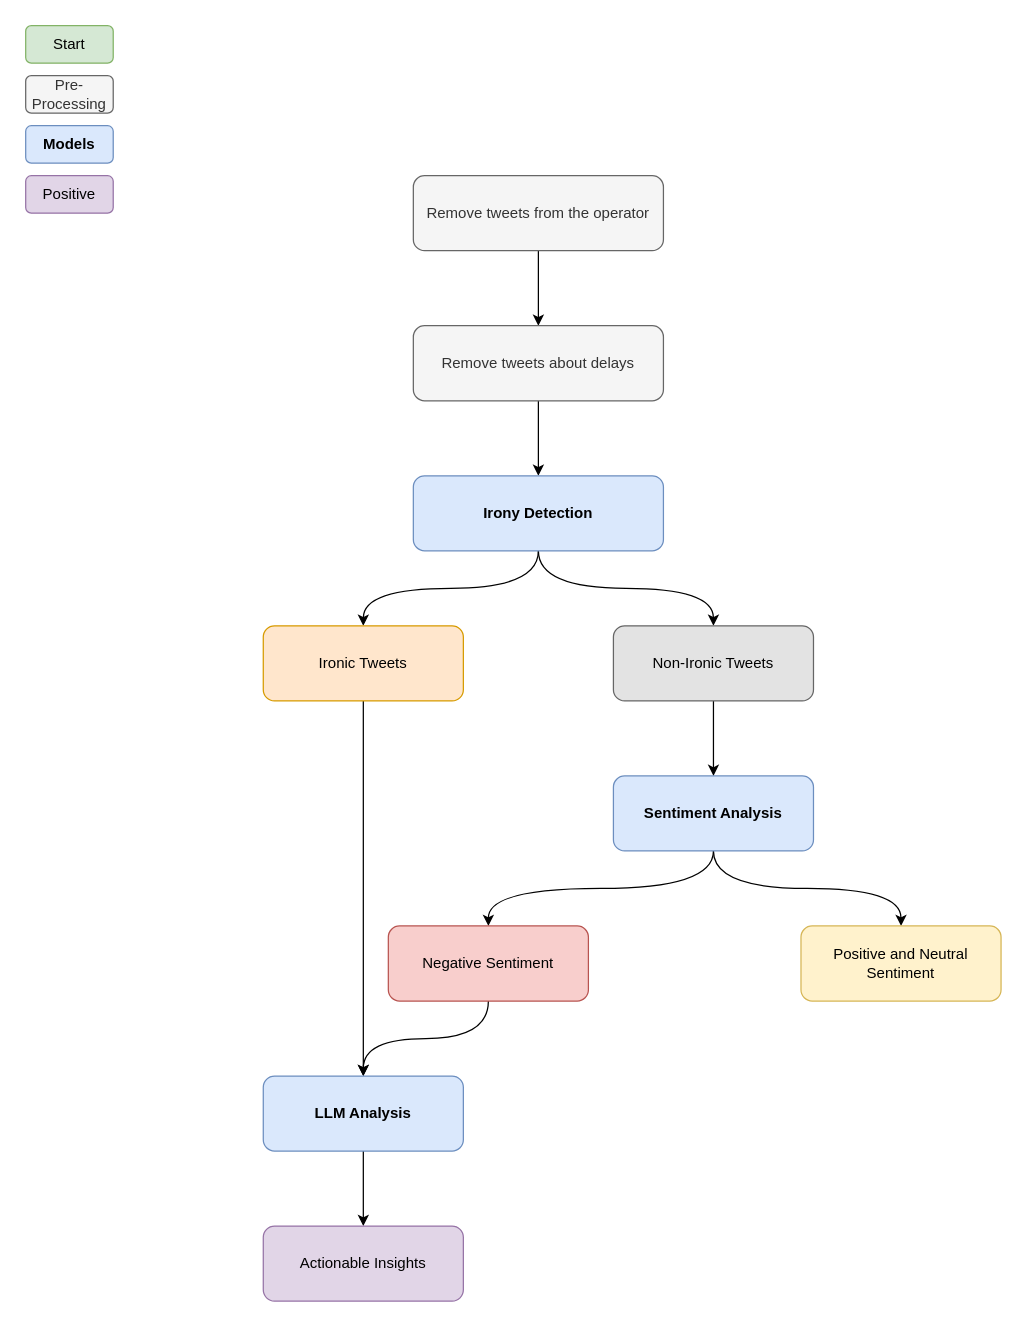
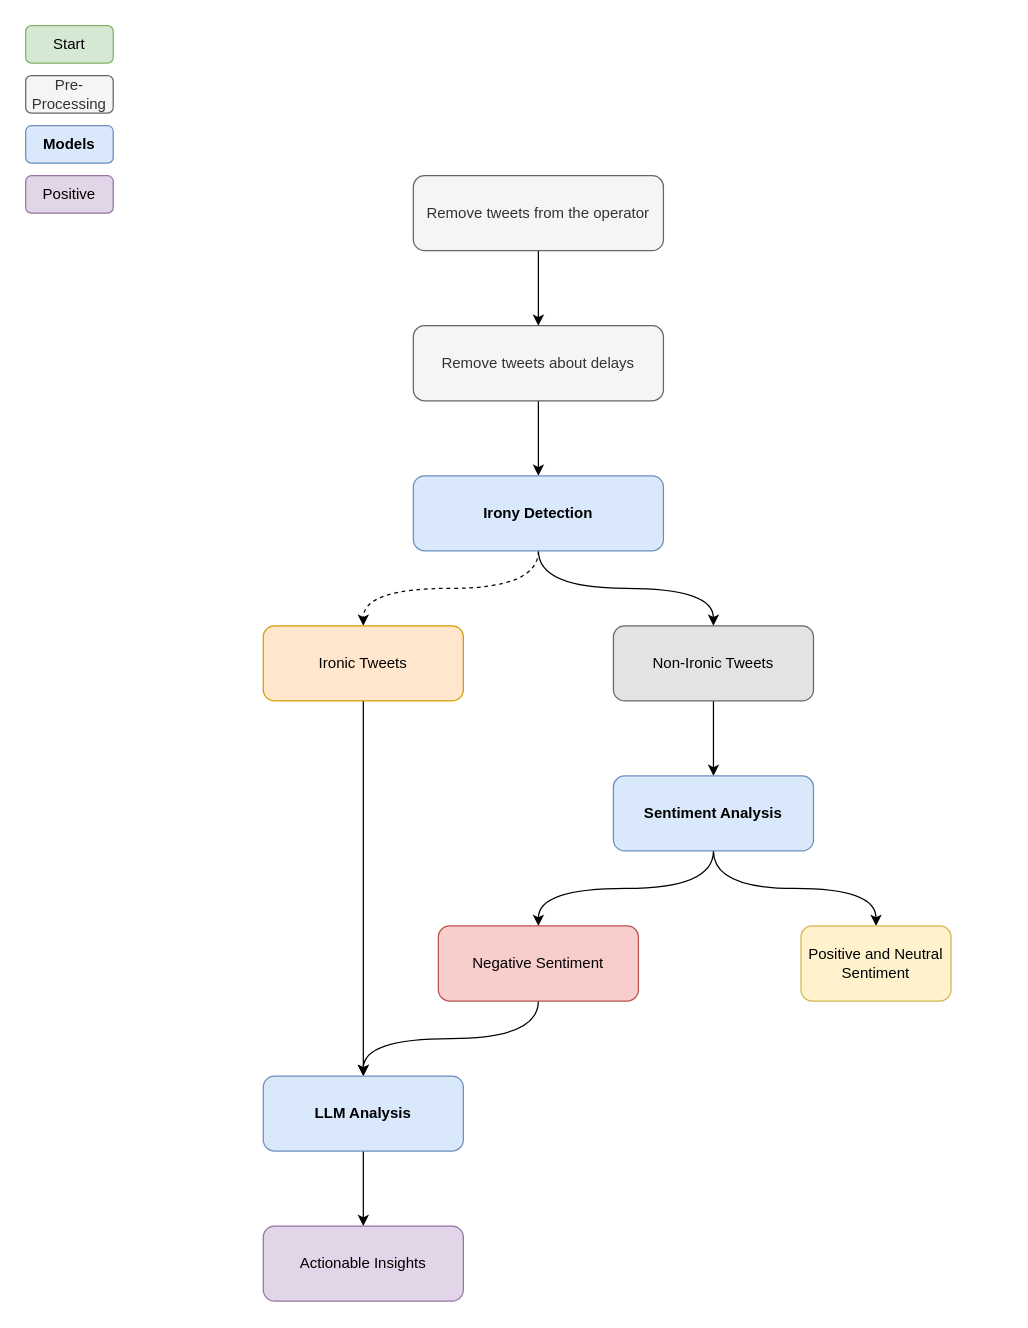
edge "Irony Detection" -> "Ironic Tweets": style solid -> dashed
node "Negative Sentiment": moved (488, 963) -> (538, 963)
node "Positive and Neutral Sentiment": size 200x75 -> 150x75
